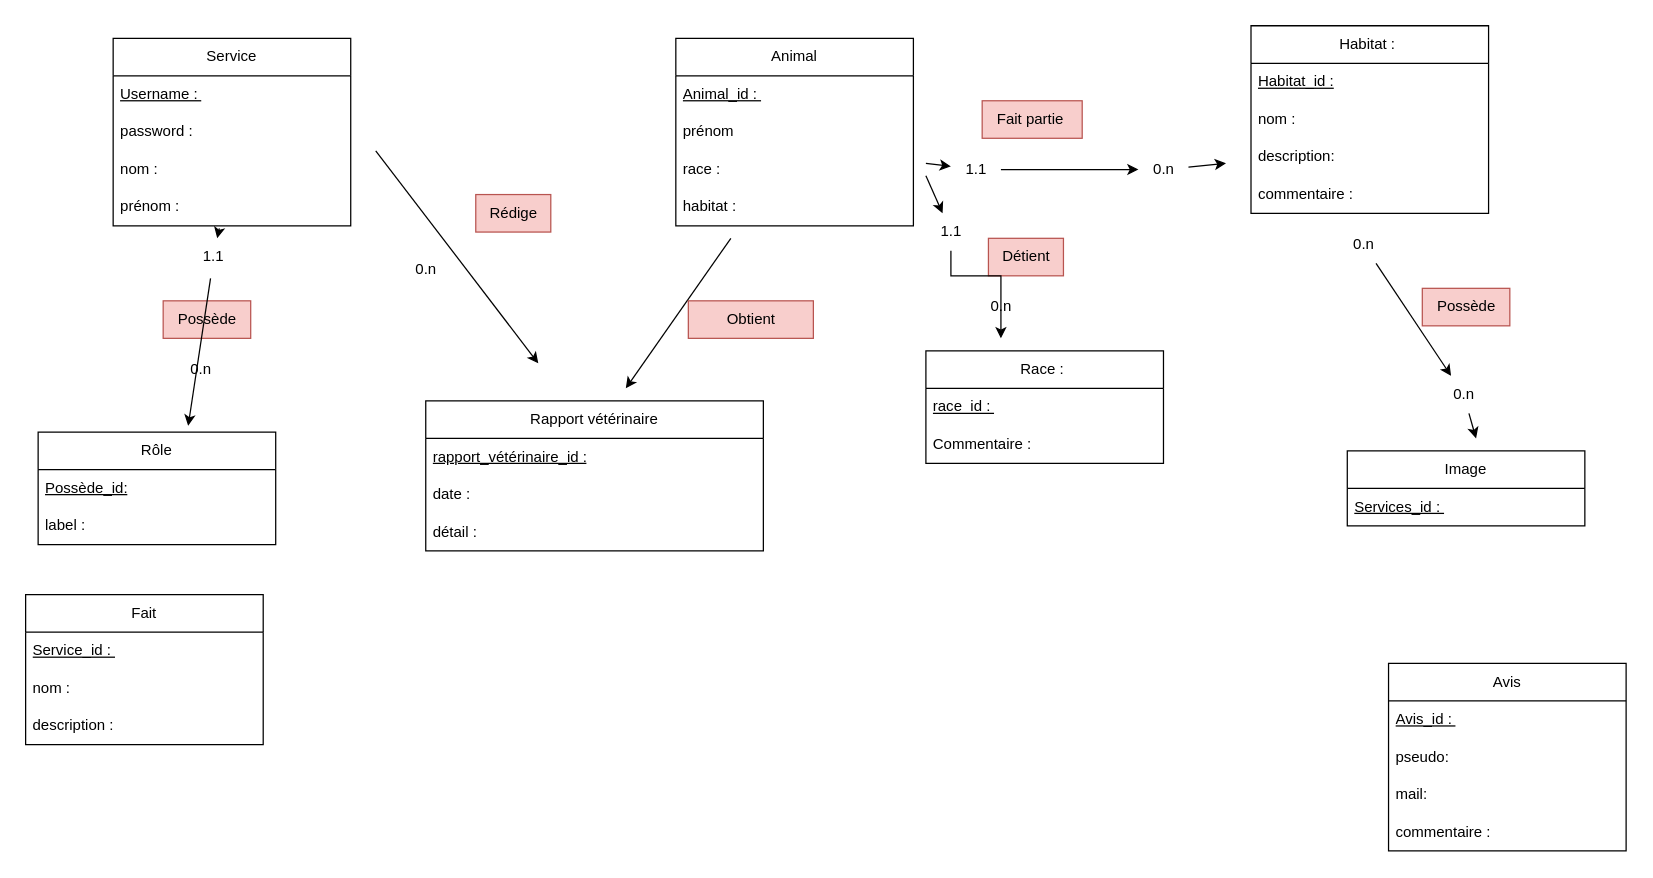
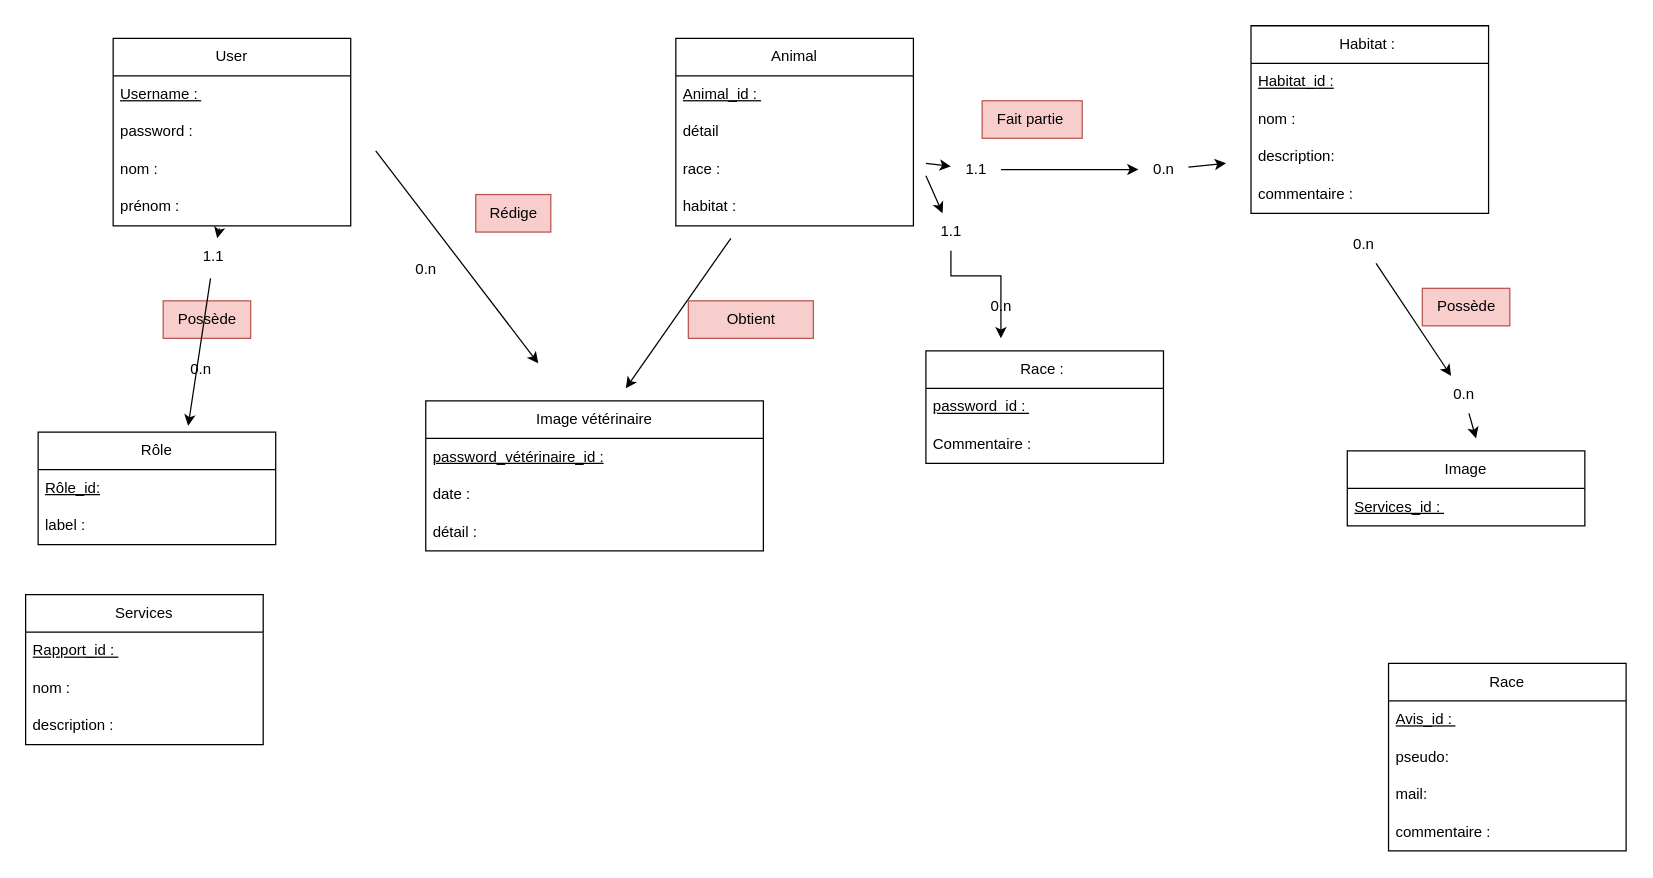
node "Service": label "Service" -> "User"
node "prénom": label "prénom" -> "détail"
node "Détient": removed
node "race_id :": label "race_id :" -> "password_id :"
node "Rapport vétérinaire": label "Rapport vétérinaire" -> "Image vétérinaire"
node "rapport_vétérinaire_id :": label "rapport_vétérinaire_id :" -> "password_vétérinaire_id :"
node "Possède_id:": label "Possède_id:" -> "Rôle_id:"
node "Fait": label "Fait" -> "Services"
node "Service_id :": label "Service_id :" -> "Rapport_id :"
node "Avis": label "Avis" -> "Race"
